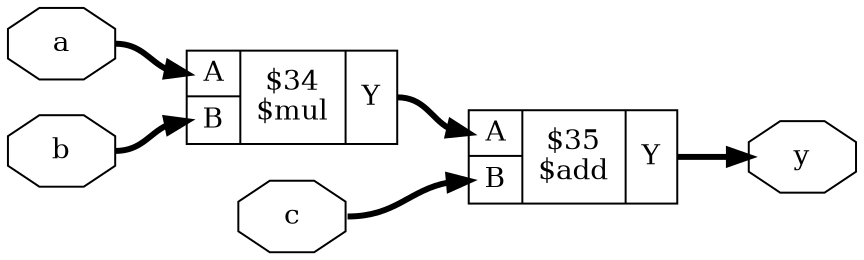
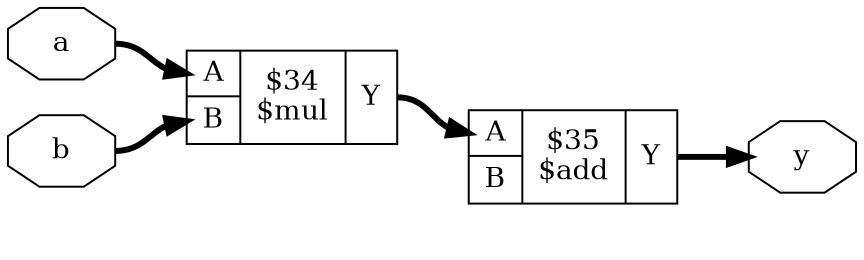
node "c": removed
